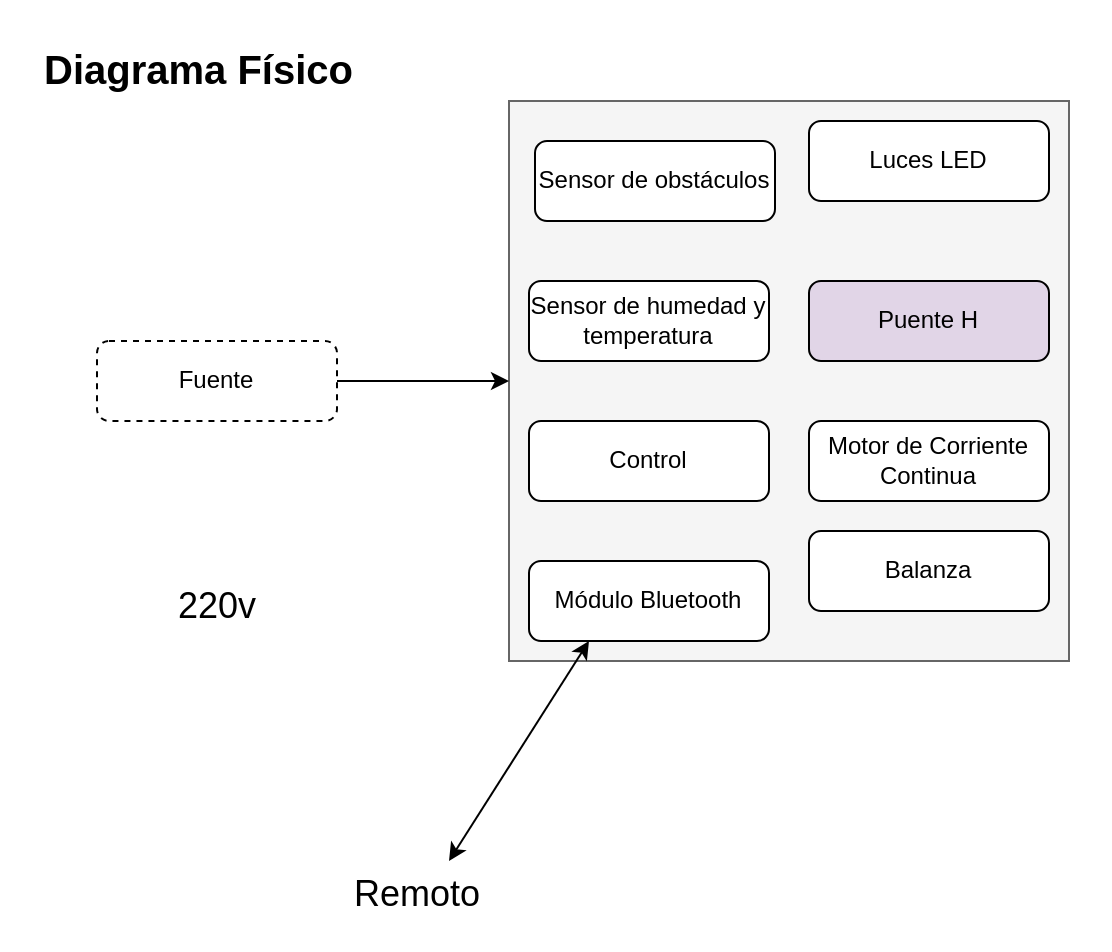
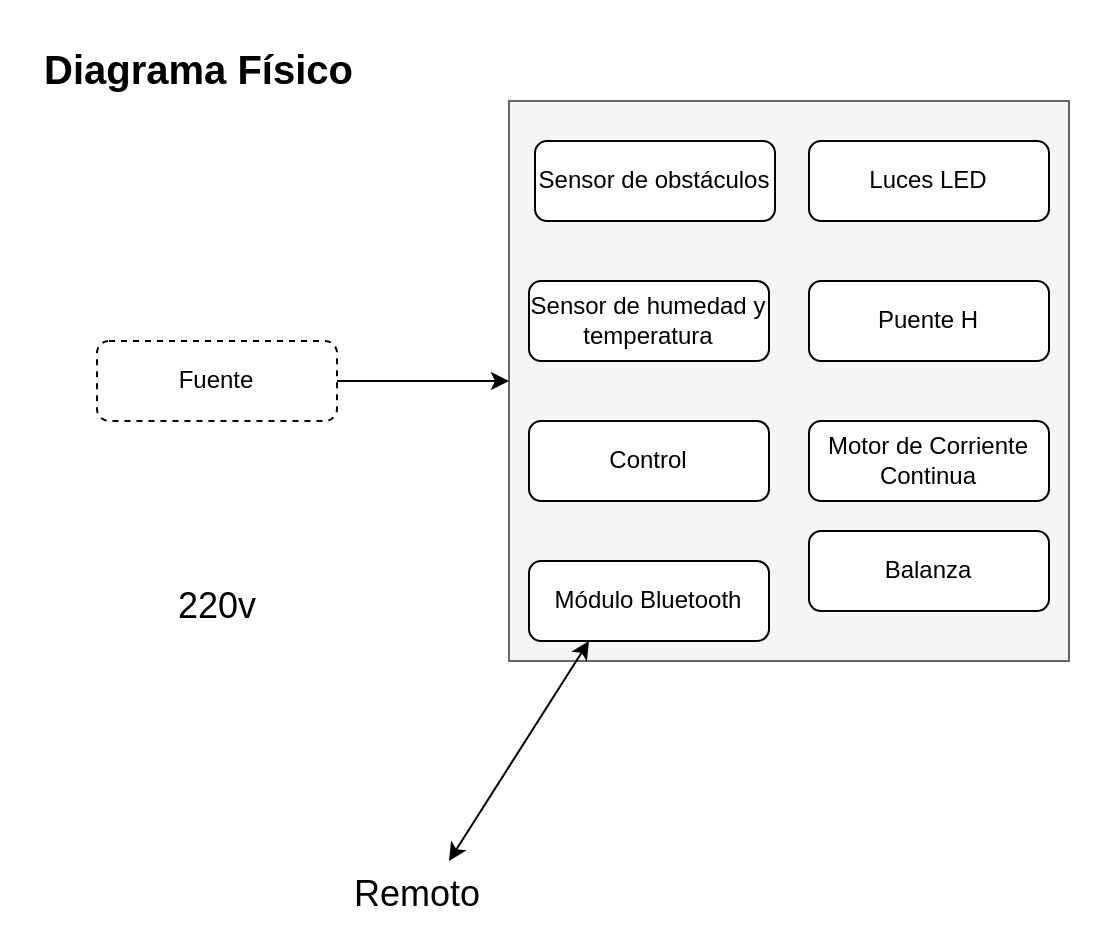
node "Luces LED": moved (929, 161) -> (929, 181)
node "Puente H": fillcolor #e1d5e7 -> #ffffff
